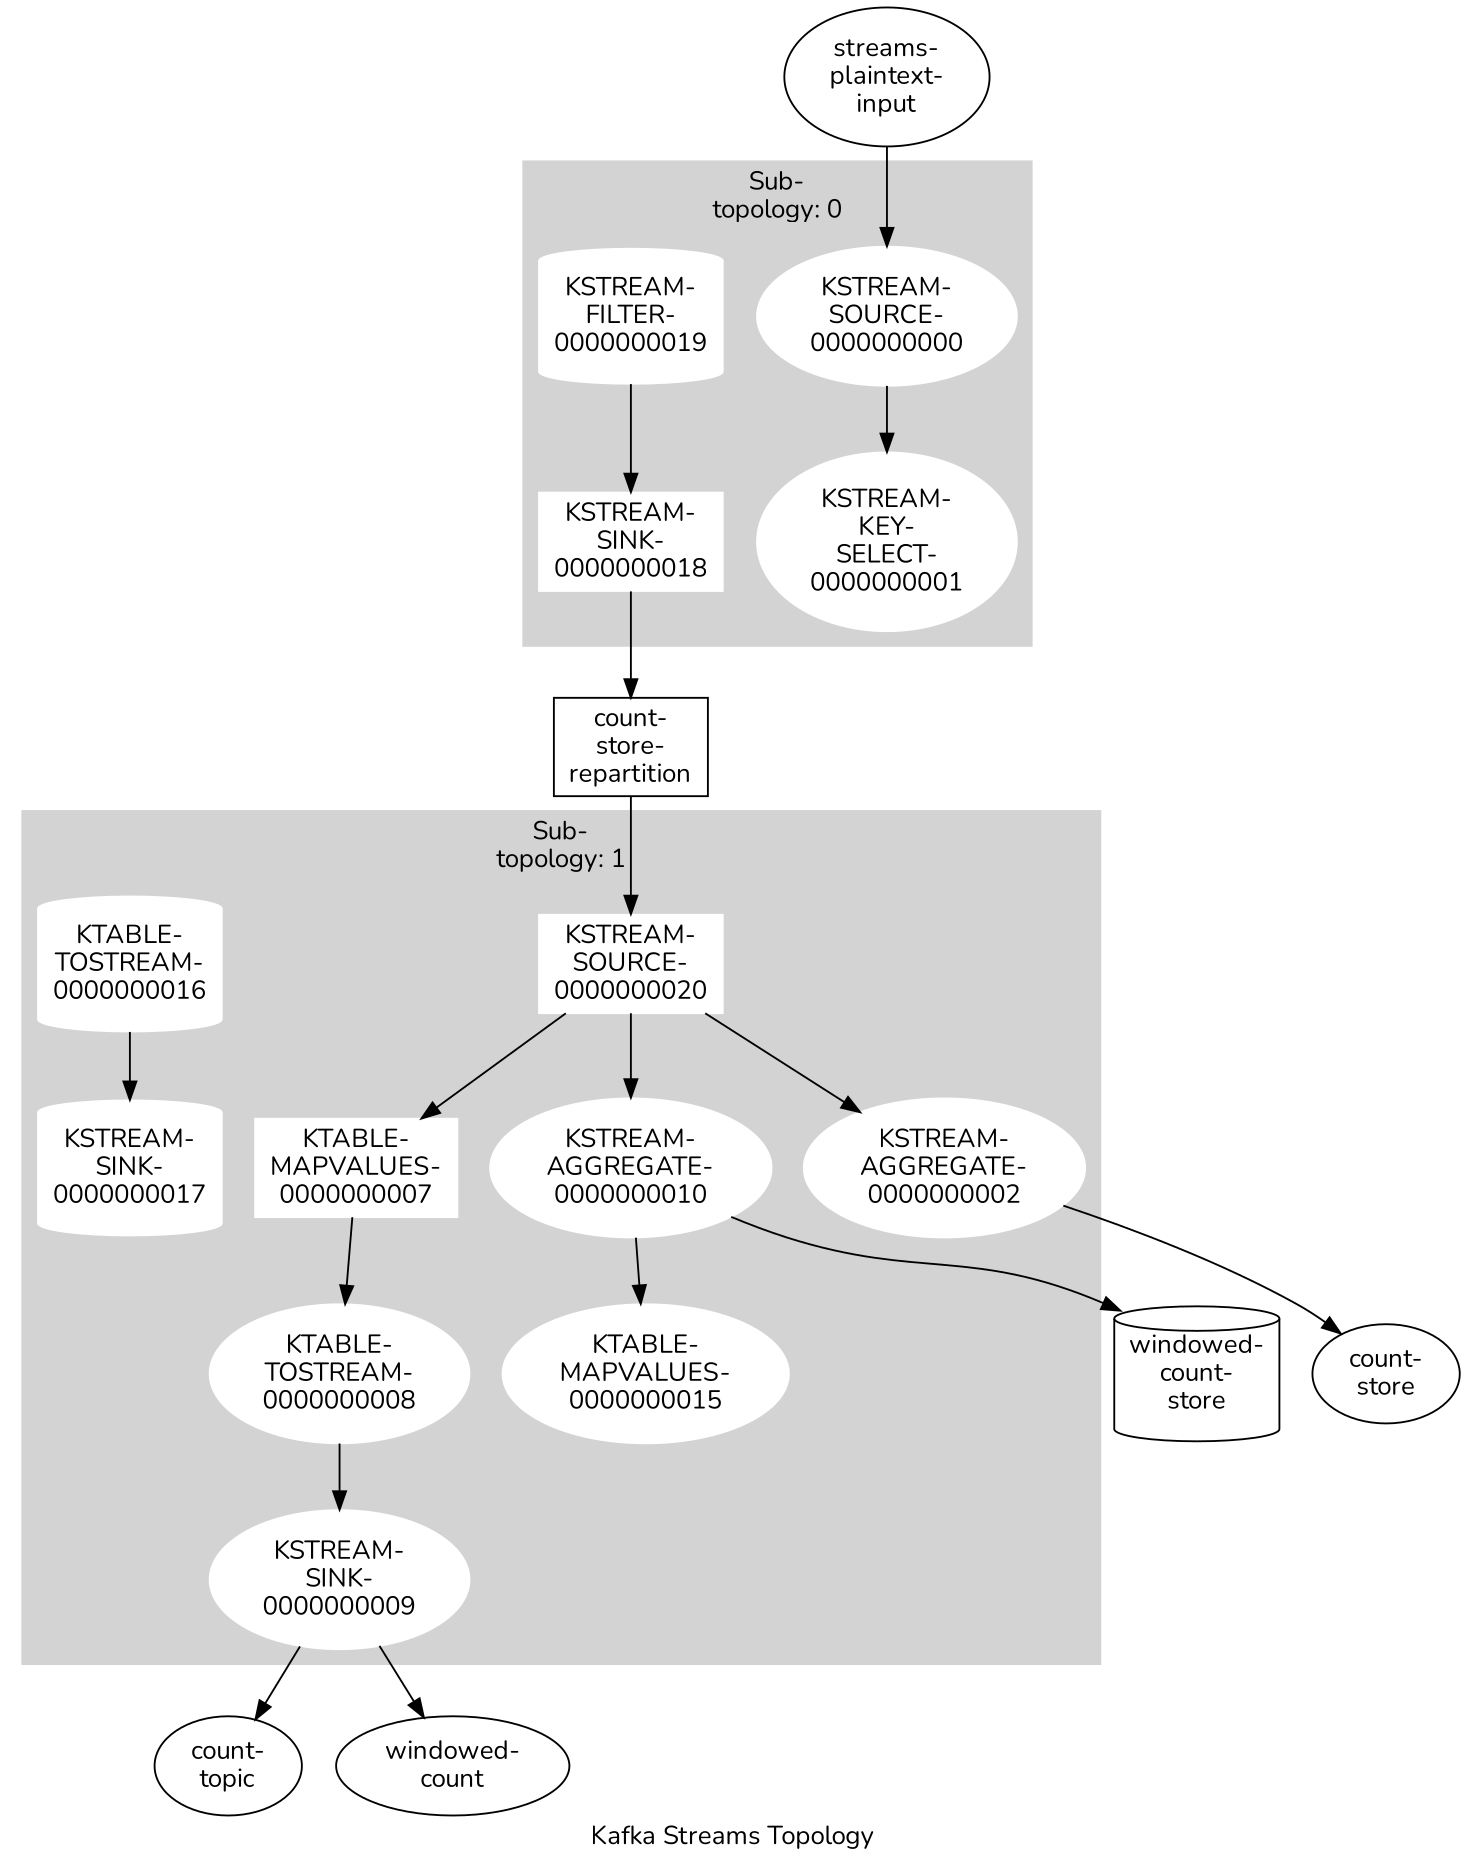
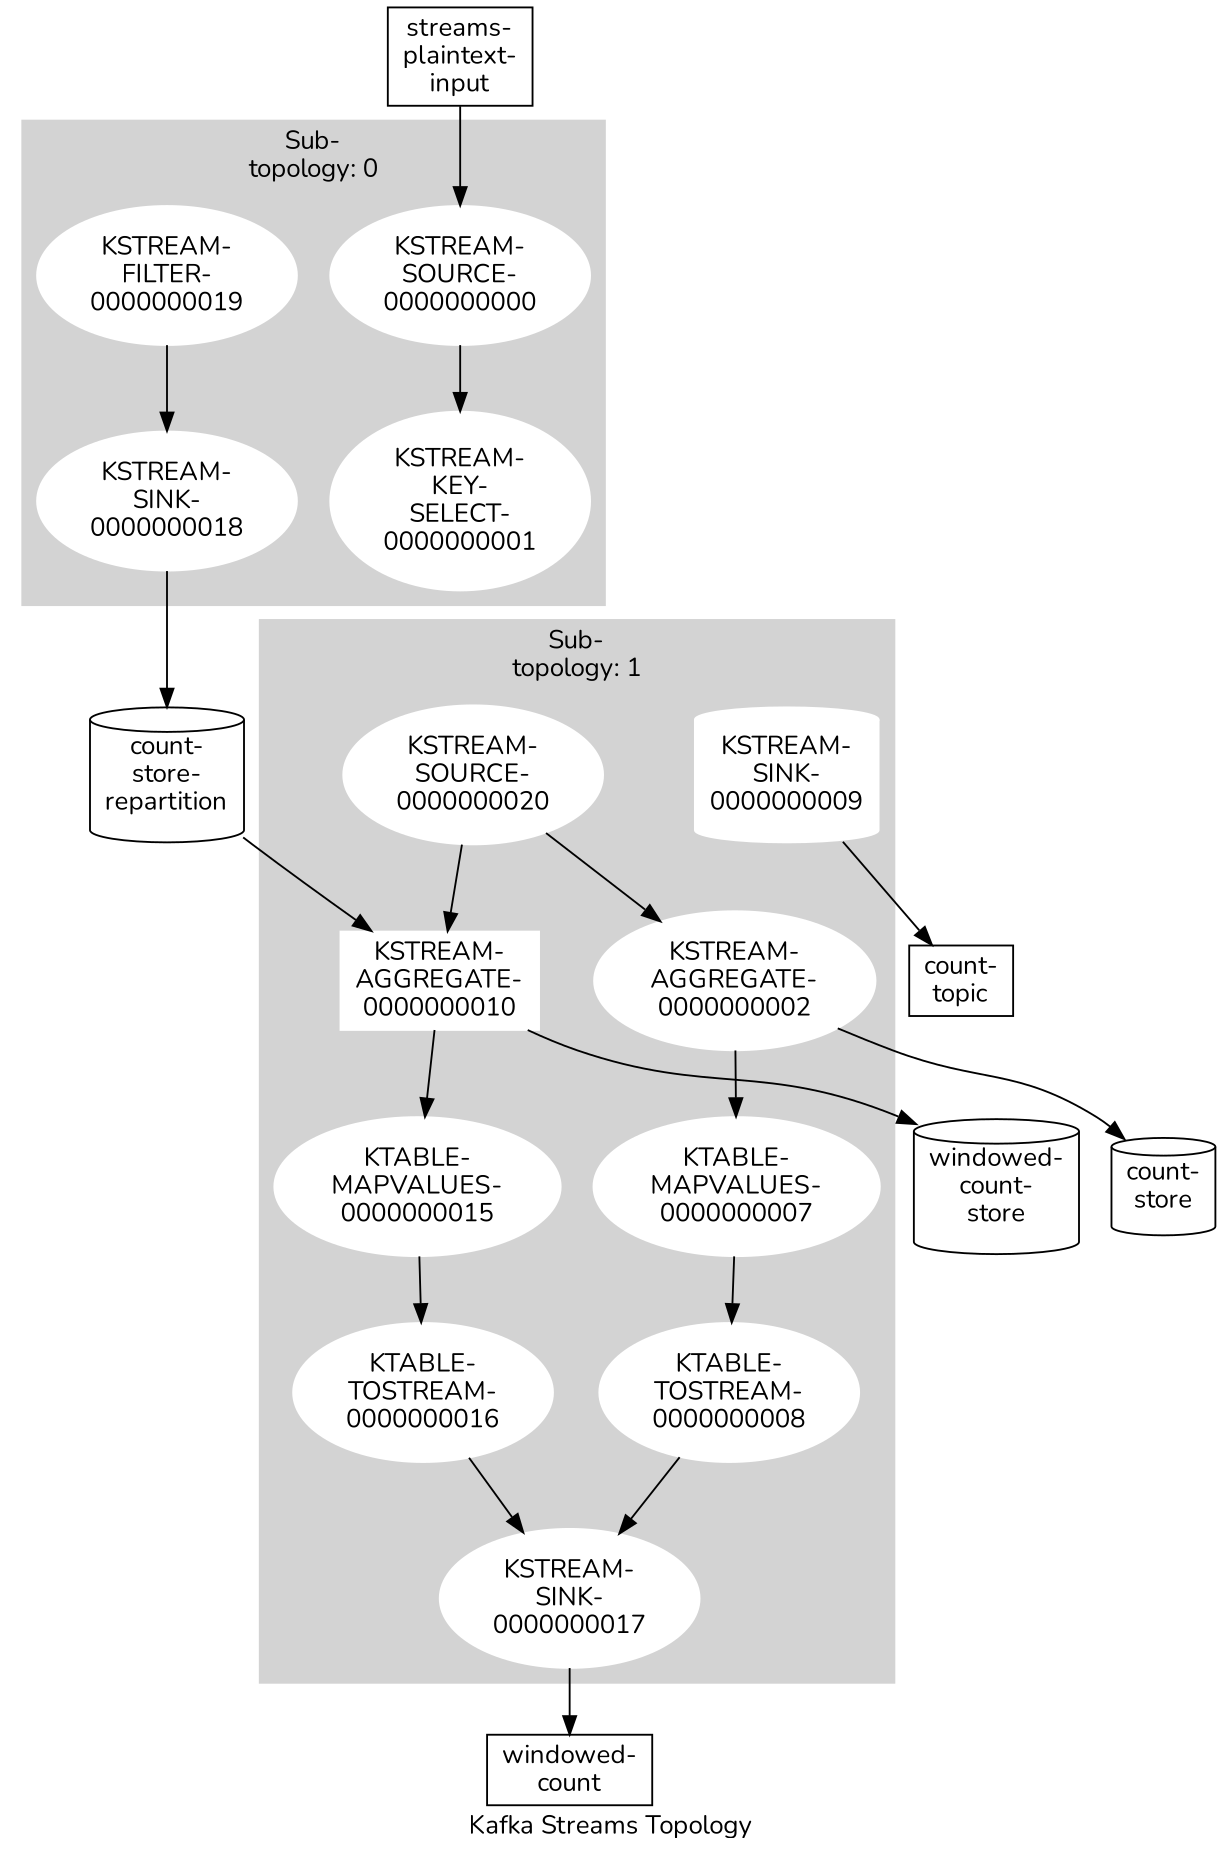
node "streams- plaintext- input": shape ellipse -> box
node "KSTREAM- FILTER- 0000000019": shape cylinder -> ellipse
node "KSTREAM- SINK- 0000000018": shape box -> ellipse
node "count- store- repartition": shape box -> cylinder
edge "count- store- repartition" -> "KSTREAM- SOURCE- 0000000020": now "count- store- repartition" -> "KSTREAM- AGGREGATE- 0000000010"
node "KTABLE- TOSTREAM- 0000000016": shape cylinder -> ellipse
node "KSTREAM- SOURCE- 0000000020": shape box -> ellipse
edge "KSTREAM- SOURCE- 0000000020" -> "KTABLE- MAPVALUES- 0000000007": now "KSTREAM- AGGREGATE- 0000000002" -> "KTABLE- MAPVALUES- 0000000007"
node "KSTREAM- SINK- 0000000017": shape cylinder -> ellipse
node "KTABLE- MAPVALUES- 0000000007": shape box -> ellipse
node "KSTREAM- AGGREGATE- 0000000010": shape ellipse -> box
edge "KTABLE- MAPVALUES- 0000000015" -> "KTABLE- TOSTREAM- 0000000016": added
node "count- store": shape ellipse -> cylinder
edge "KTABLE- TOSTREAM- 0000000008" -> "KSTREAM- SINK- 0000000009": now "KTABLE- TOSTREAM- 0000000008" -> "KSTREAM- SINK- 0000000017"
node "KSTREAM- SINK- 0000000009": shape ellipse -> cylinder
edge "KSTREAM- SINK- 0000000009" -> "windowed- count": now "KSTREAM- SINK- 0000000017" -> "windowed- count"
node "count- topic": shape ellipse -> box
node "windowed- count": shape ellipse -> box
